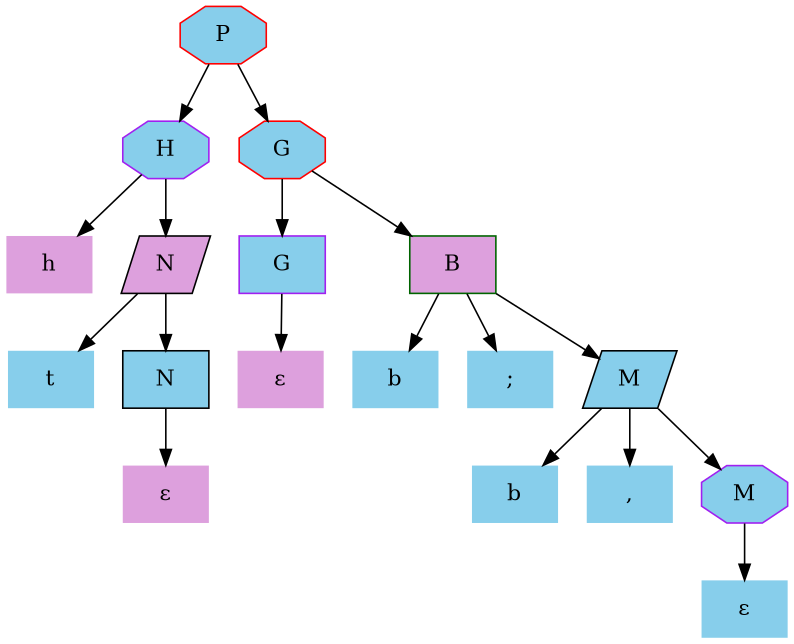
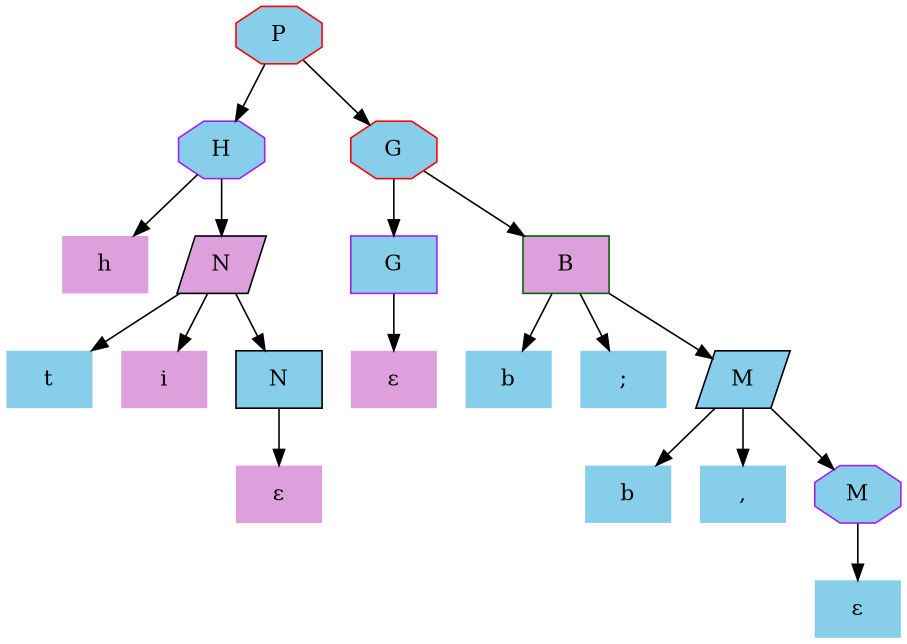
node "i": added
